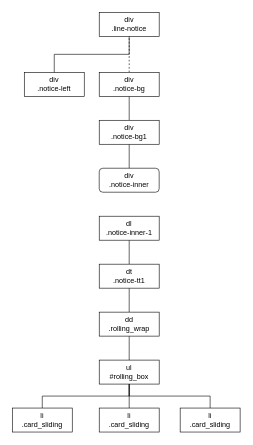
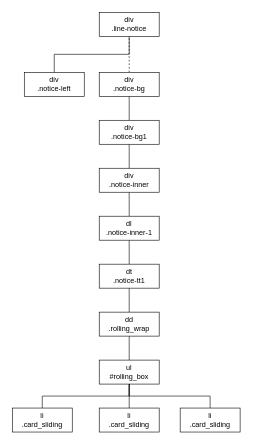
node "div .notice-inner": shape rounded rectangle -> rectangle
edge "div .notice-inner" -- "dl .notice-inner-1": added
